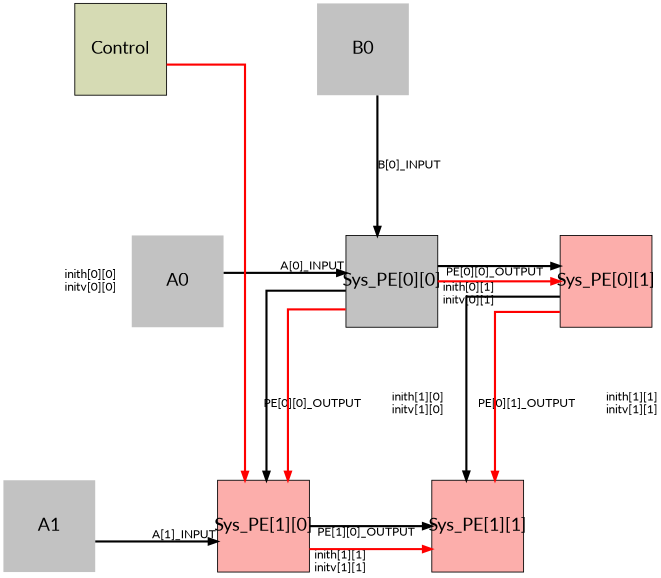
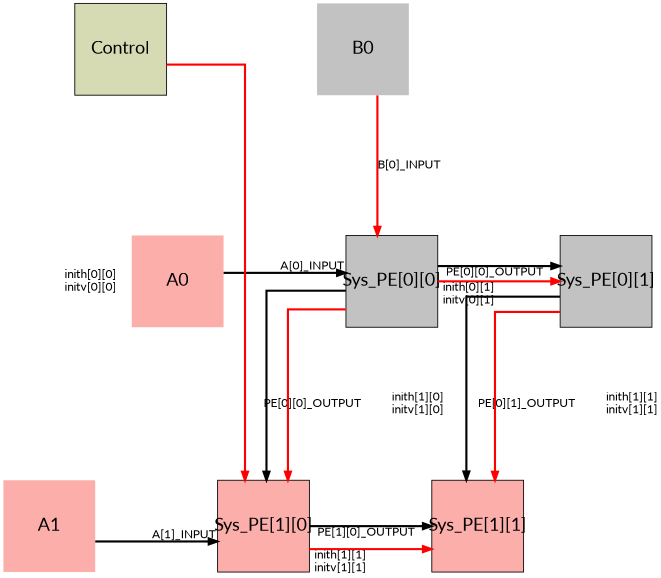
edge "B0" -> "Sys_PE[0][0]": color black -> red
node "A0": fillcolor #99999999 -> #f9706b90
node "Sys_PE[0][1]": fillcolor #f9706b90 -> #99999999
node "A1": fillcolor #99999999 -> #f9706b90
